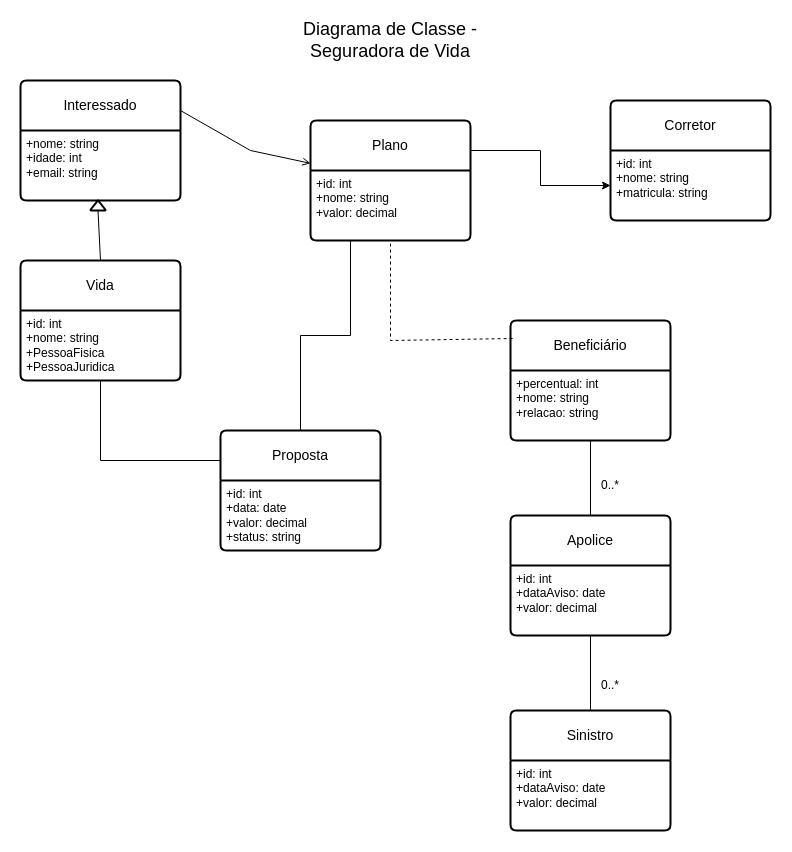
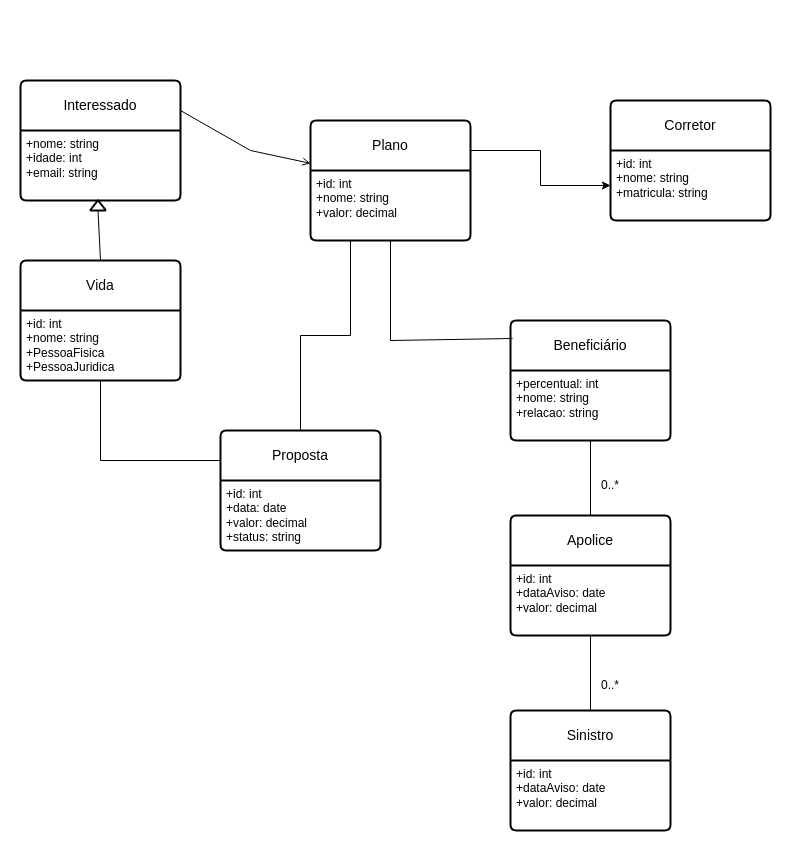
node "Diagrama de Classe - Seguradora de Vida": removed
edge "+id: int +nome: string +valor: decimal" -- "Beneficiário": style dashed -> solid
